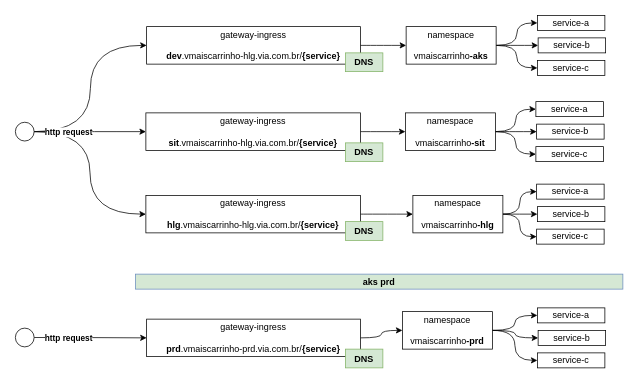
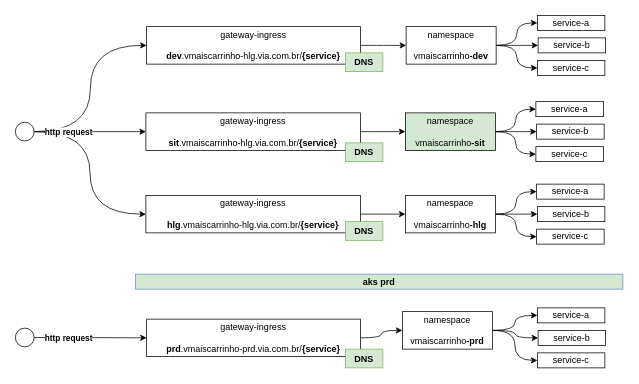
node "namespace vmaiscarrinho-aks": label "namespace vmaiscarrinho-aks" -> "namespace vmaiscarrinho-dev"
node "namespace vmaiscarrinho-sit": fillcolor #ffffff -> #d5e8d4
node "namespace vmaiscarrinho-hlg": moved (458, 214) -> (450, 214)
